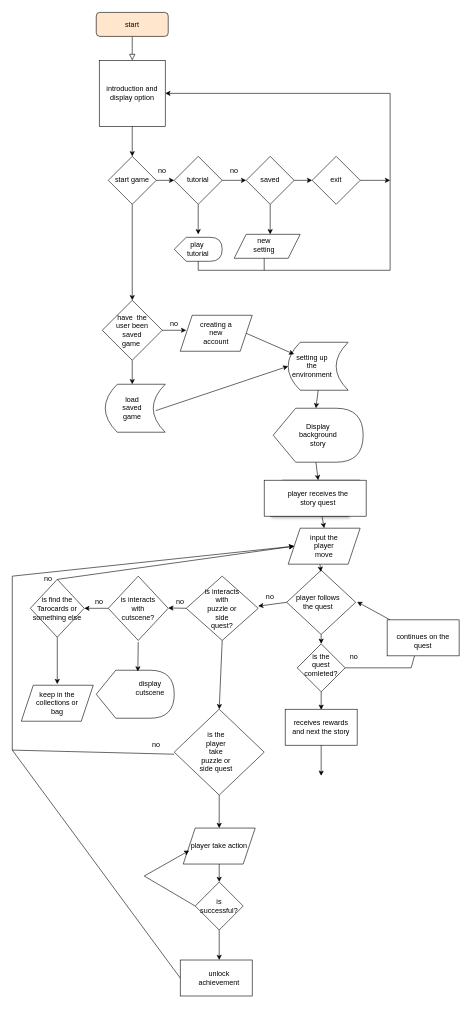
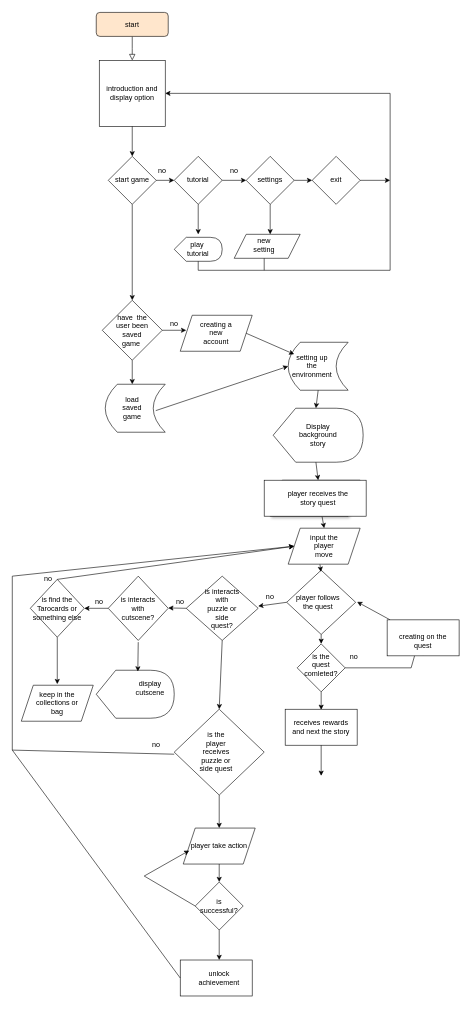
node "saved": label "saved" -> "settings"
node "continues on the quest": label "continues on the quest" -> "creating on the quest"
node "is the player take puzzle or side quest": label "is the player take puzzle or side quest" -> "is the player receives puzzle or side quest"
